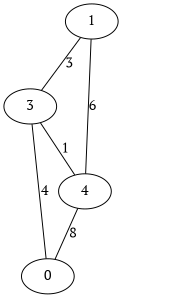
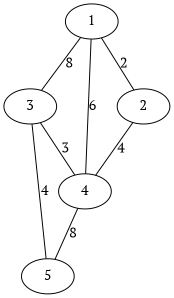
edge "1" -- "3": label "3" -> "8"
node "2": added
edge "3" -- "4": label "1" -> "3"
node "0": label "0" -> "5"
